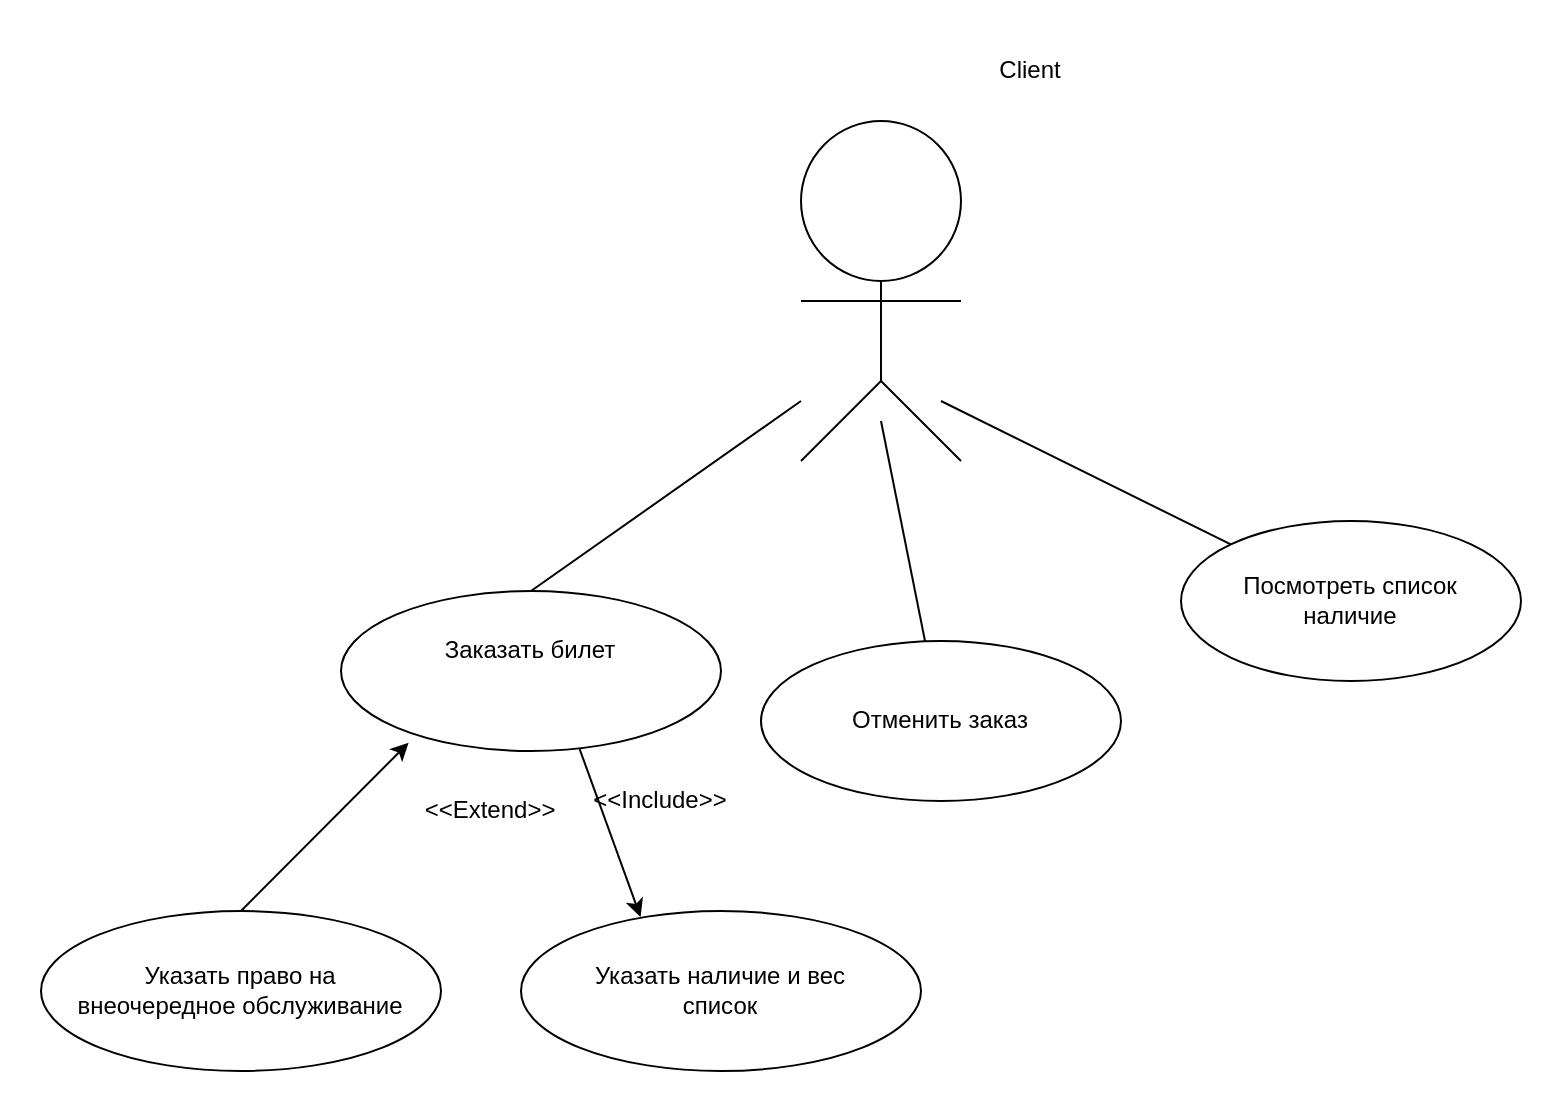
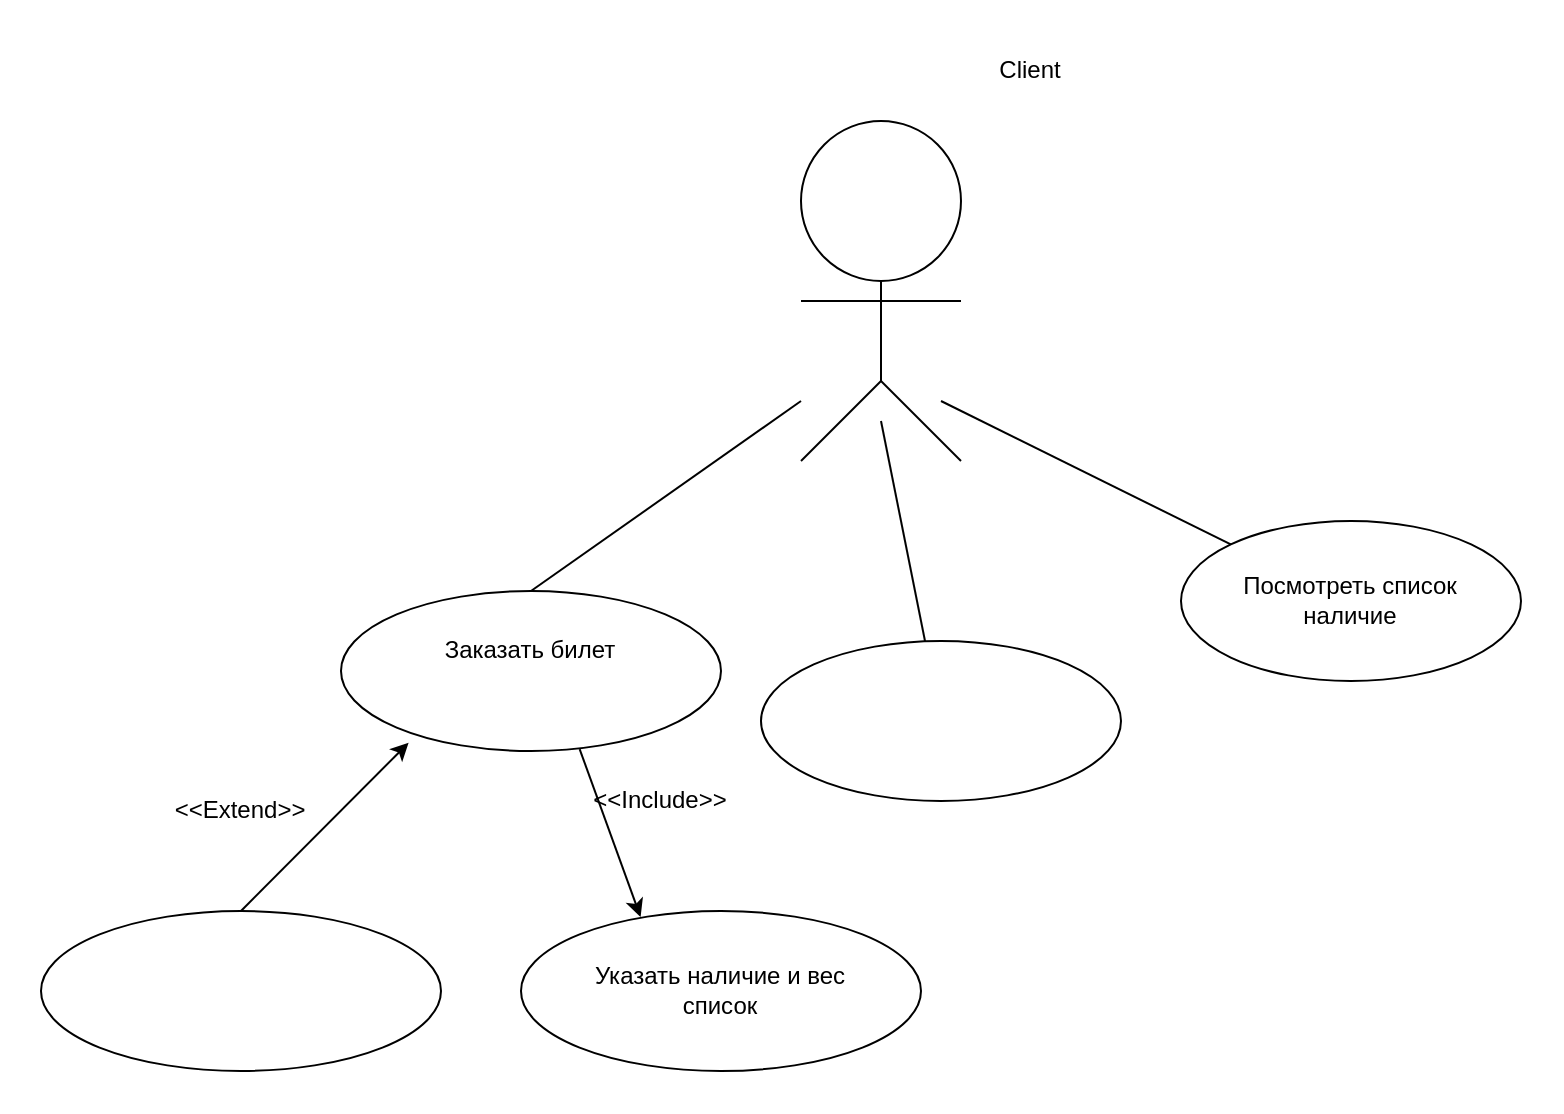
node "Отменить заказ": removed
node "<<Extend>>": moved (491, 811) -> (241, 811)
node "Указать право на внеочередное обслуживание": removed
